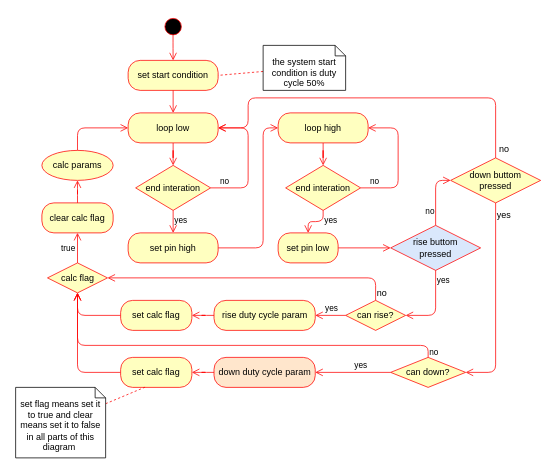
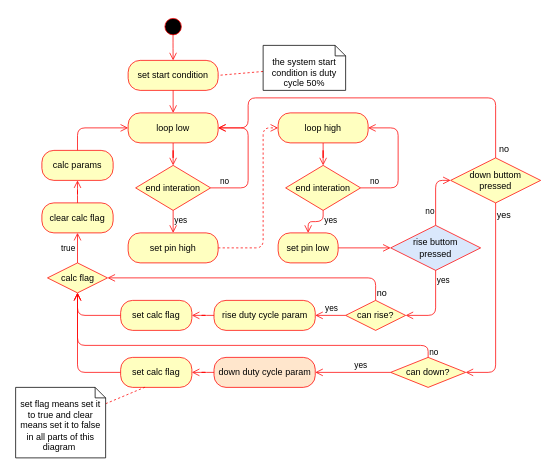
node "calc params": shape ellipse -> rounded rectangle
edge "set pin high" -> "loop high": style solid -> dashed
